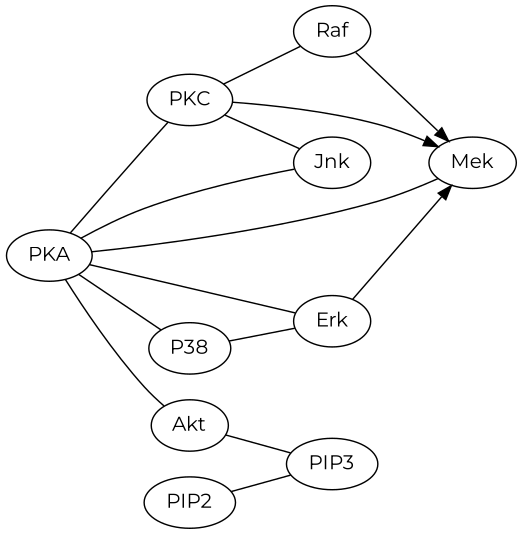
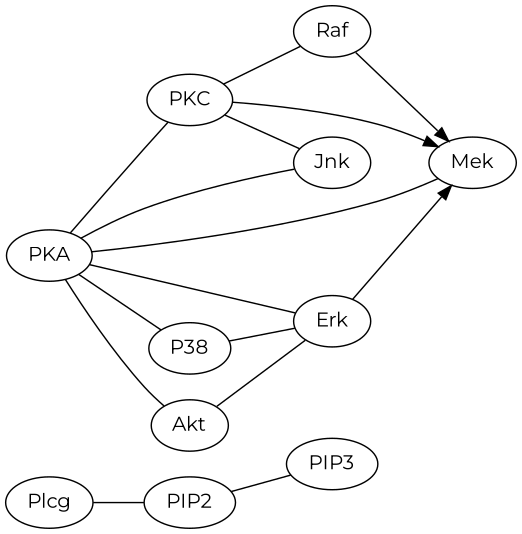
edge "Akt" -- "PIP3": now "Akt" -- "Erk"
node "Plcg": added
